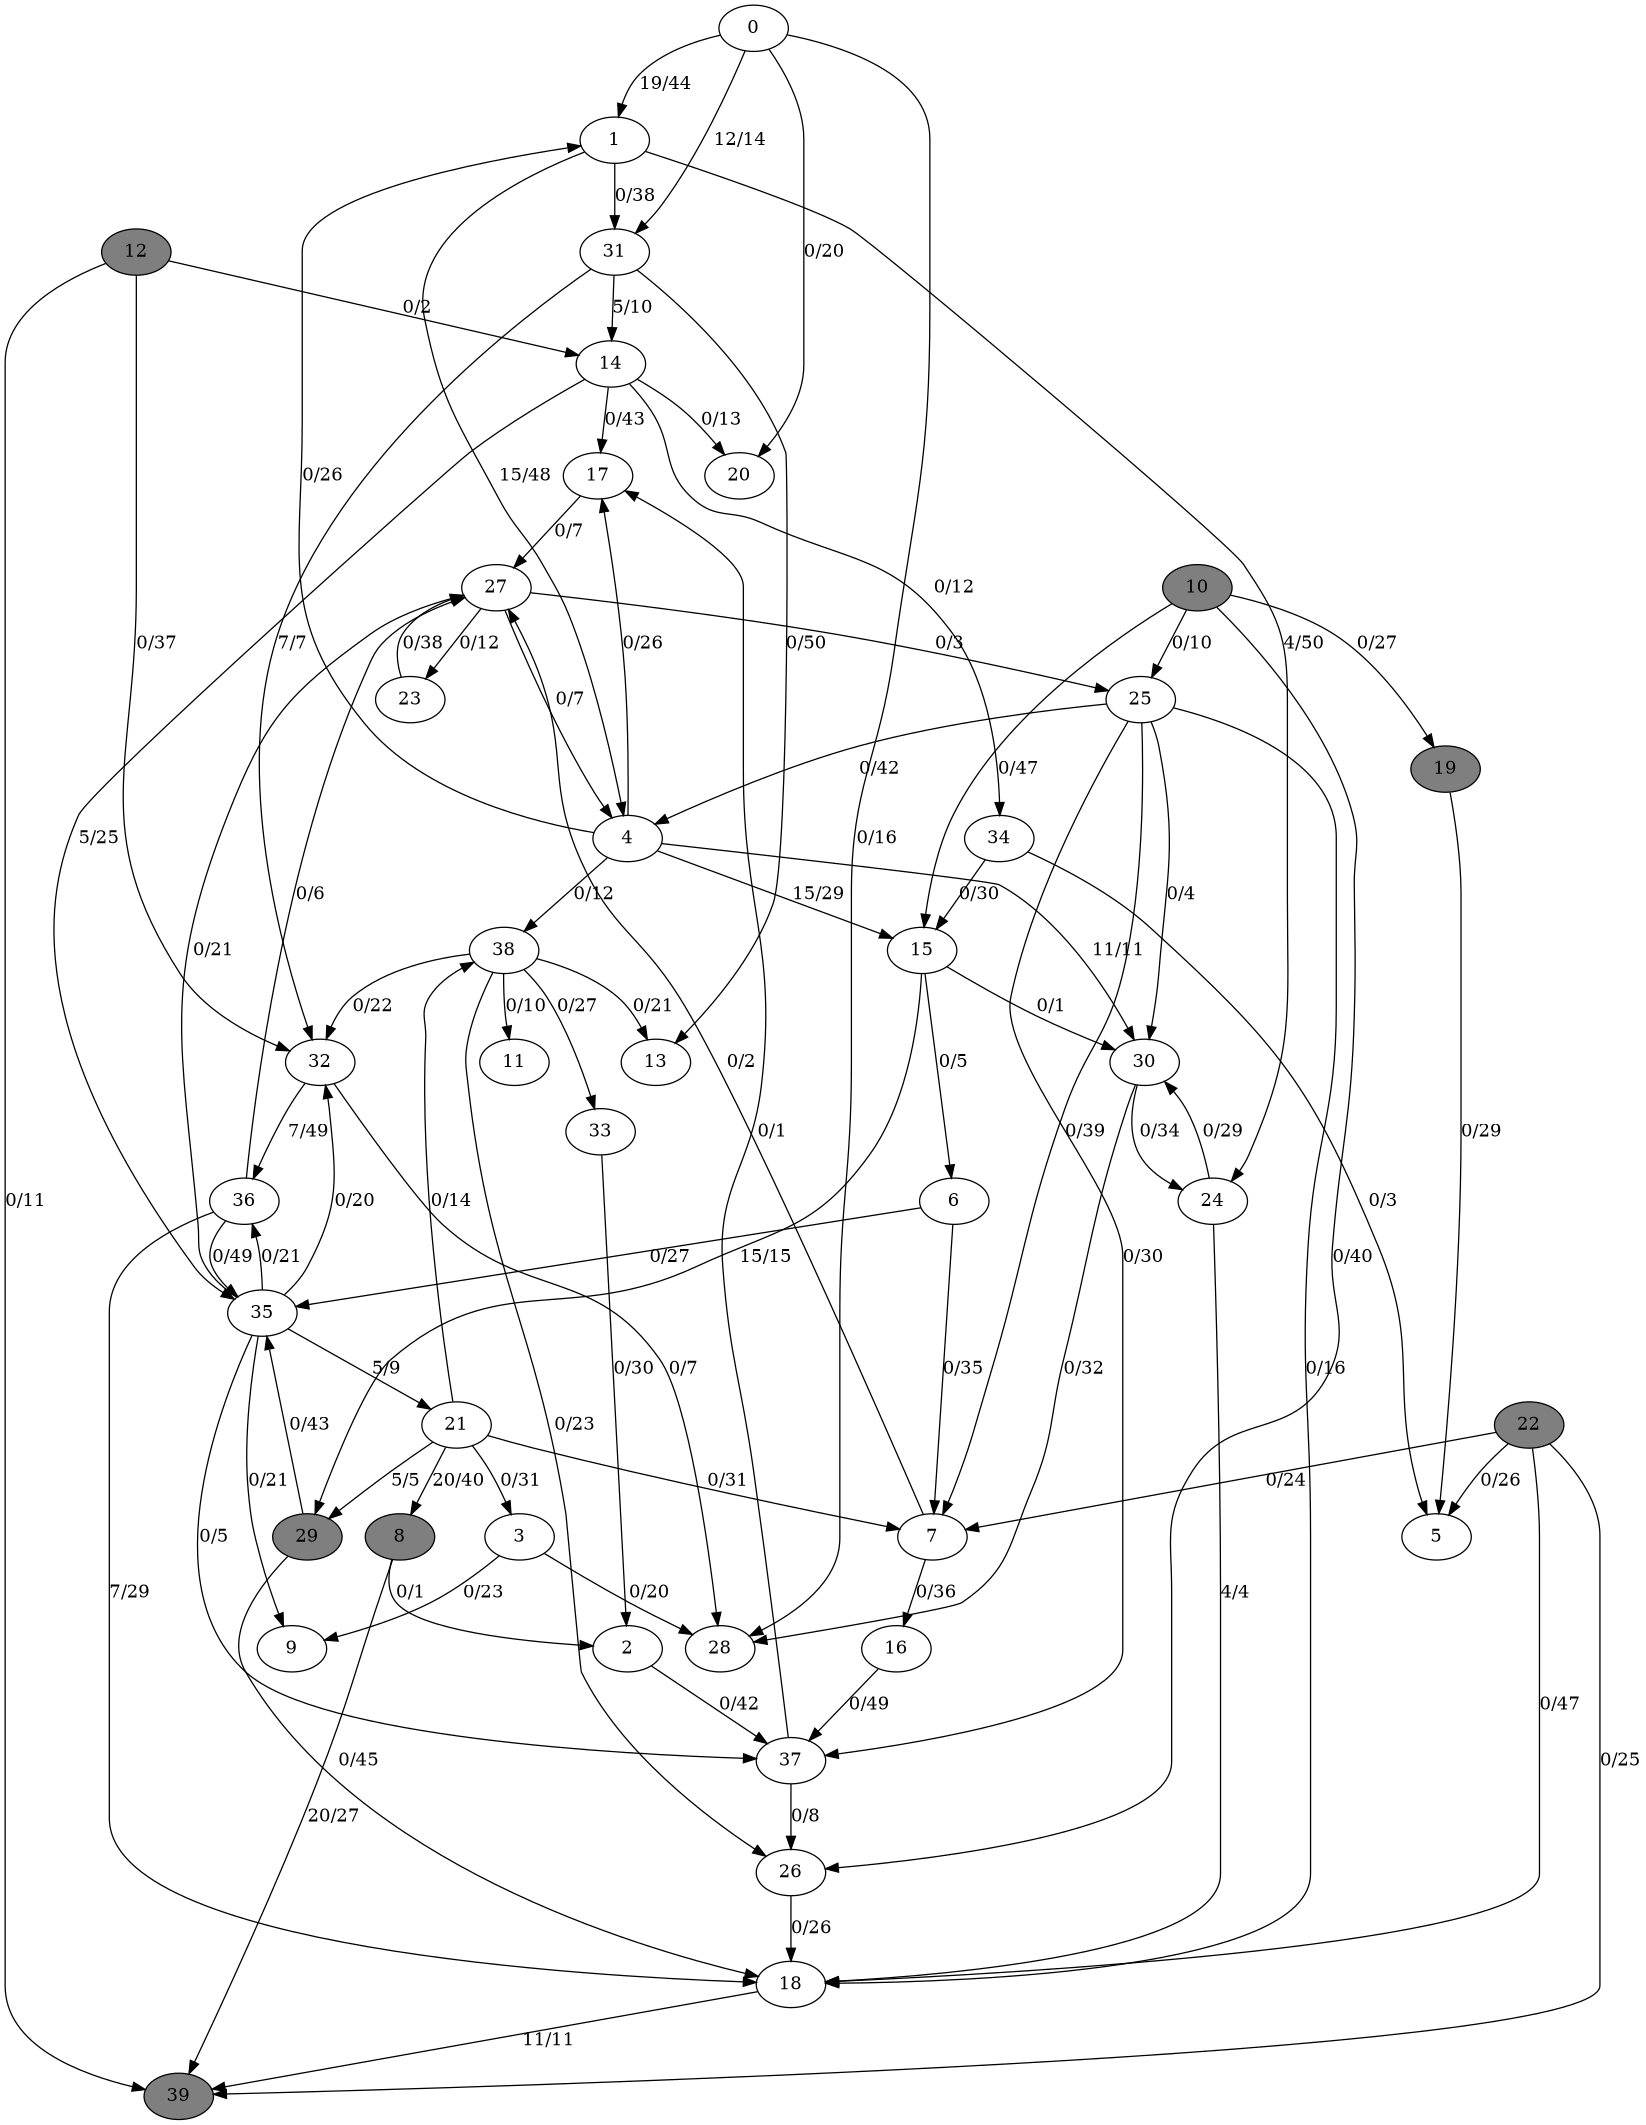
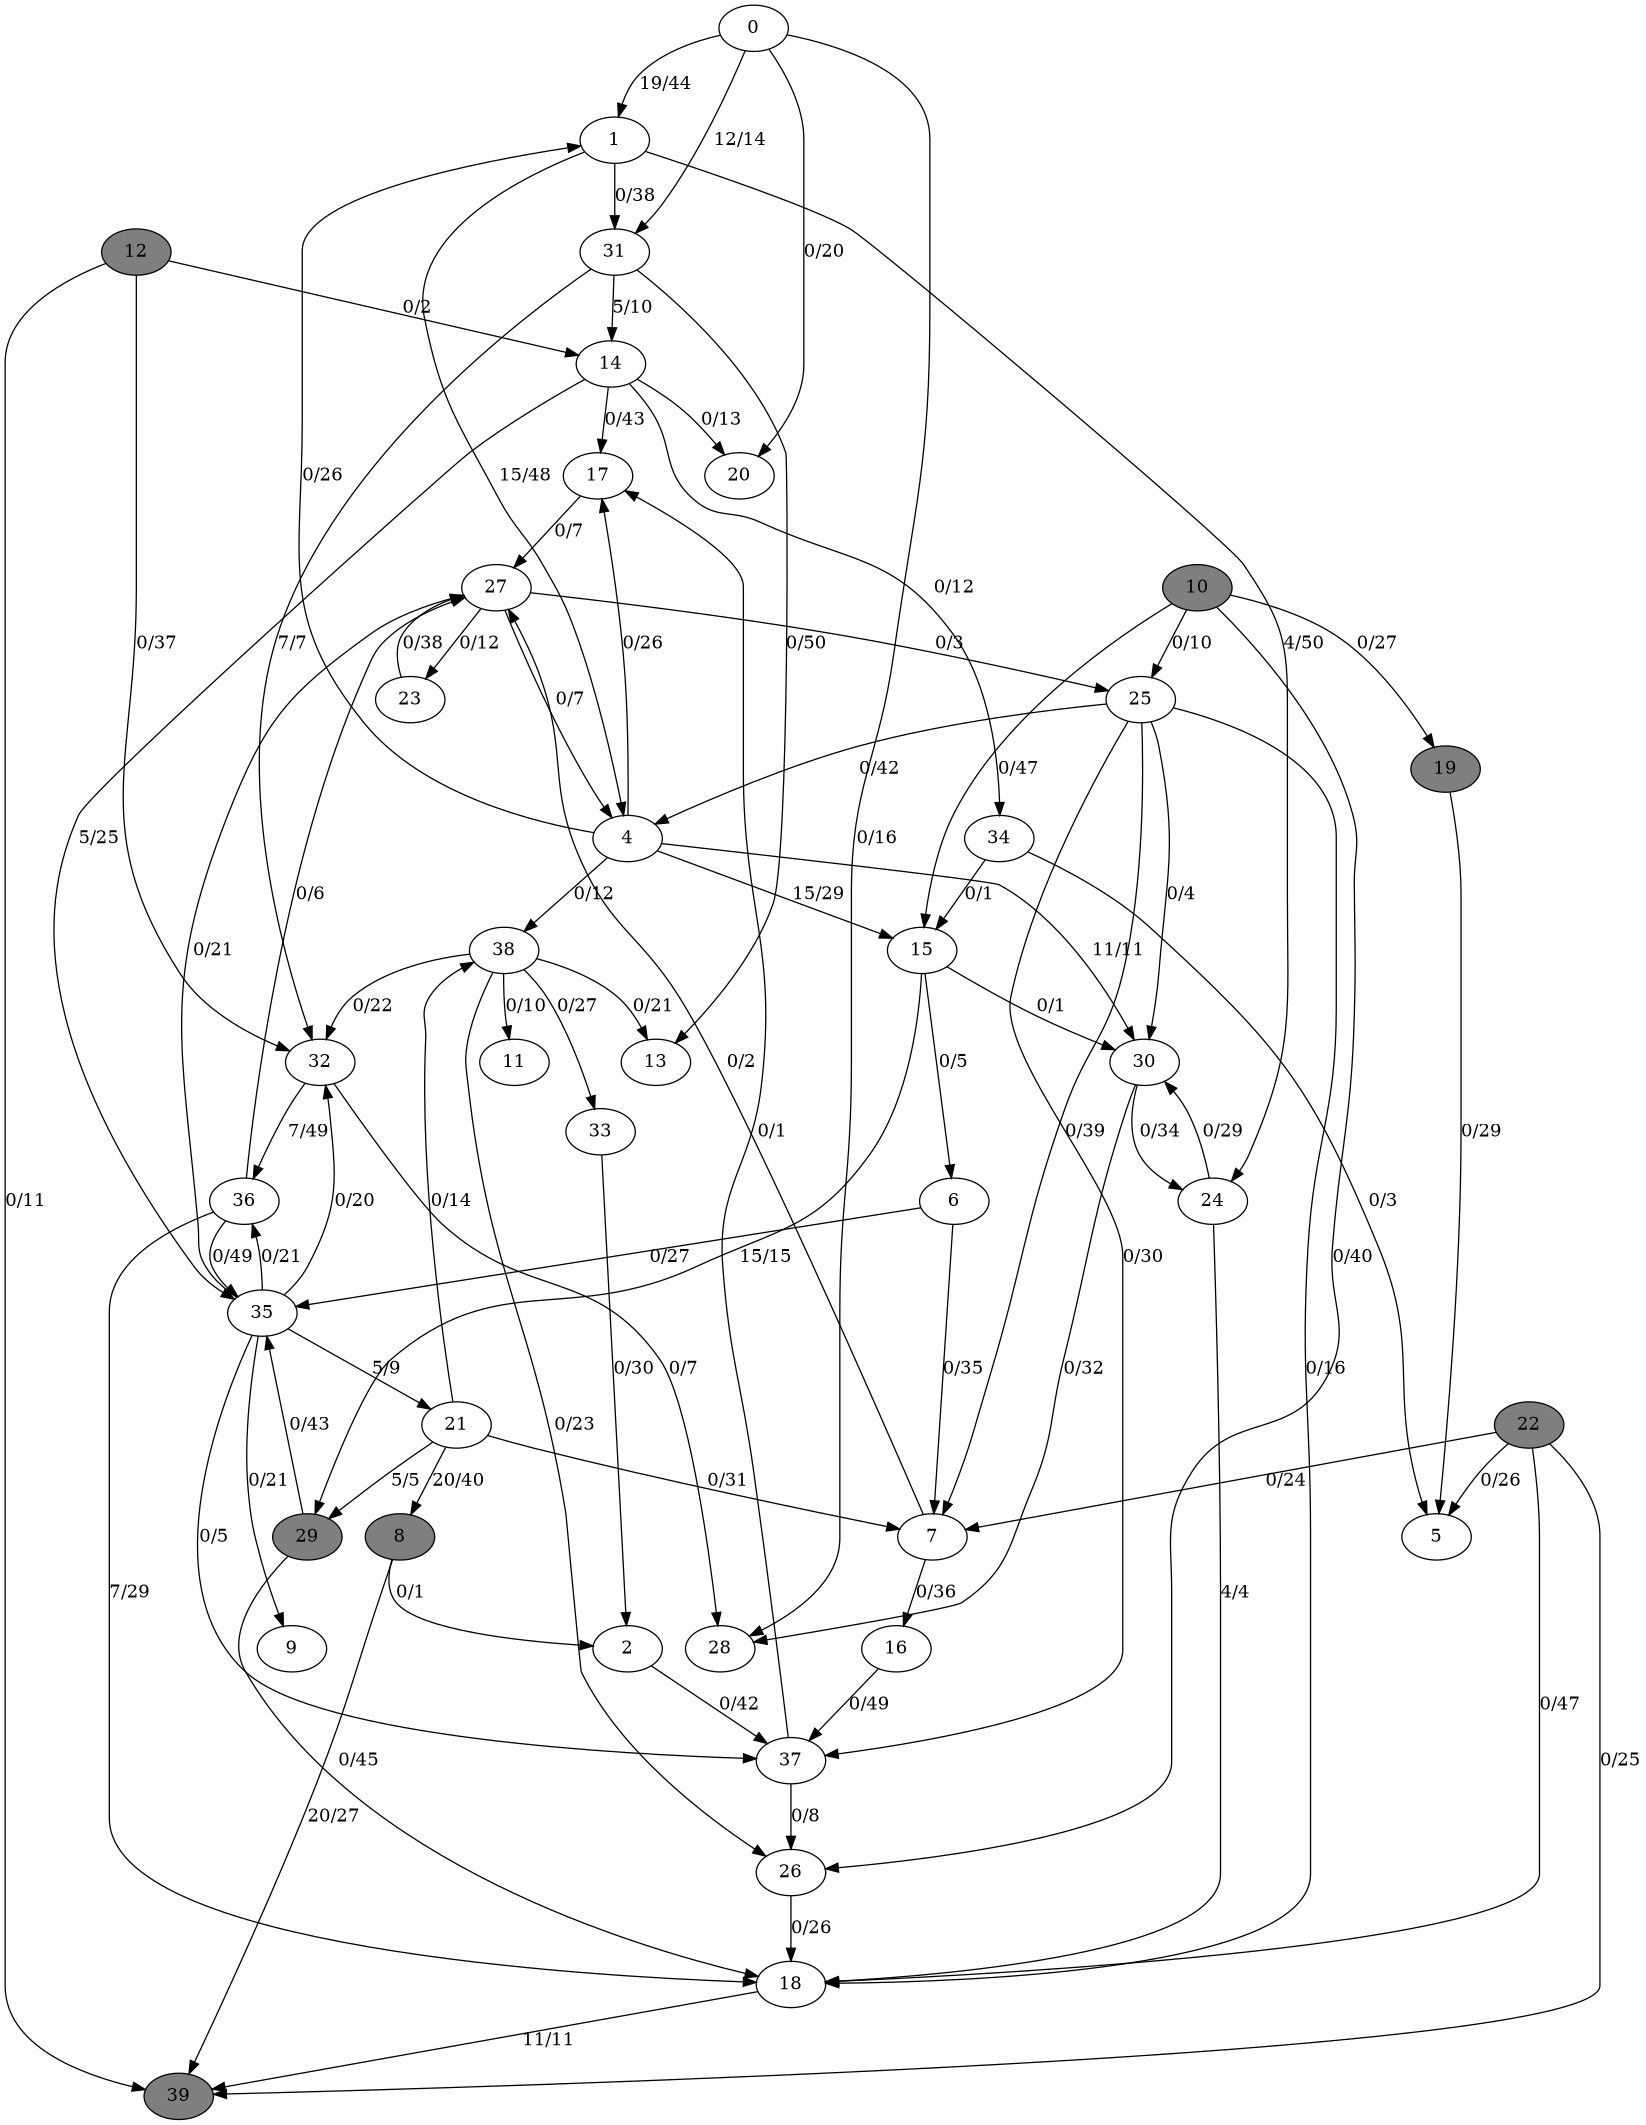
edge "34" -> "15": label "0/30" -> "0/1"
node "3": removed
